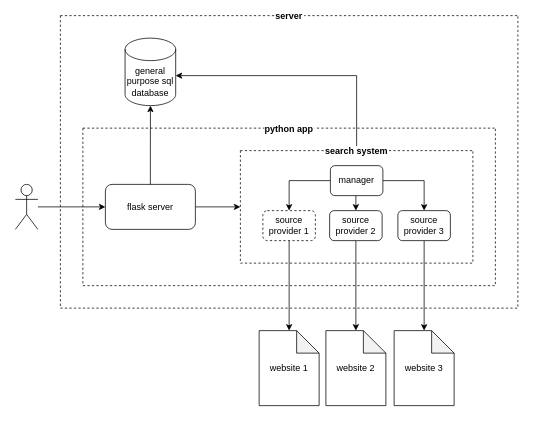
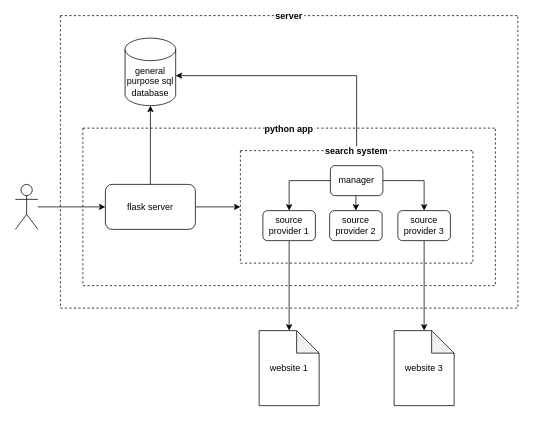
node "source provider 1": style dashed -> solid
edge "source provider 2" -> "website 2": removed
node "website 2": removed
